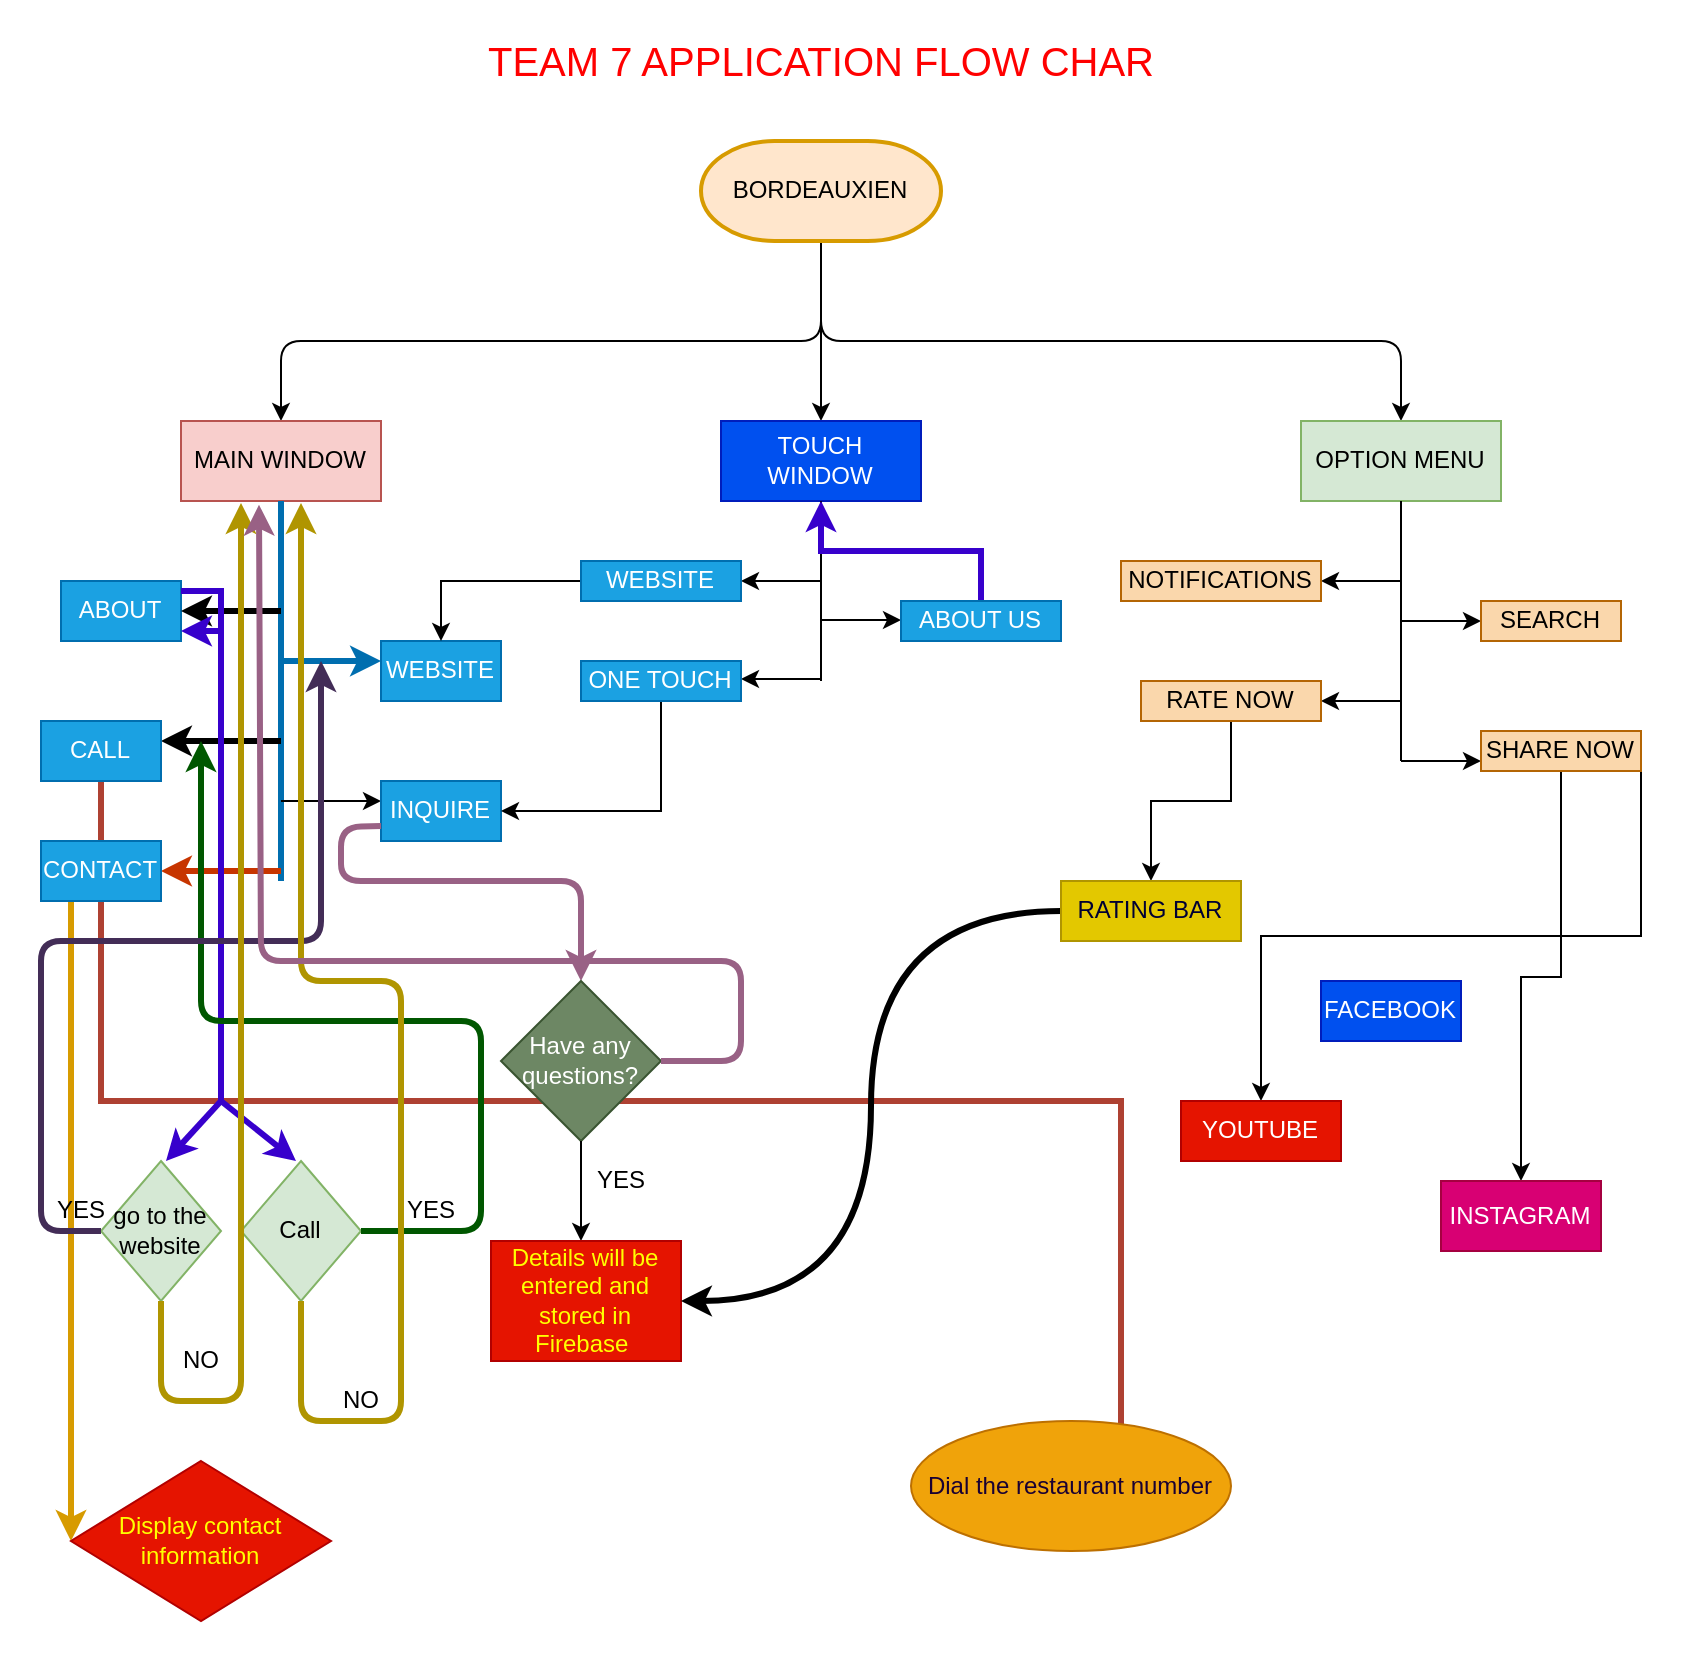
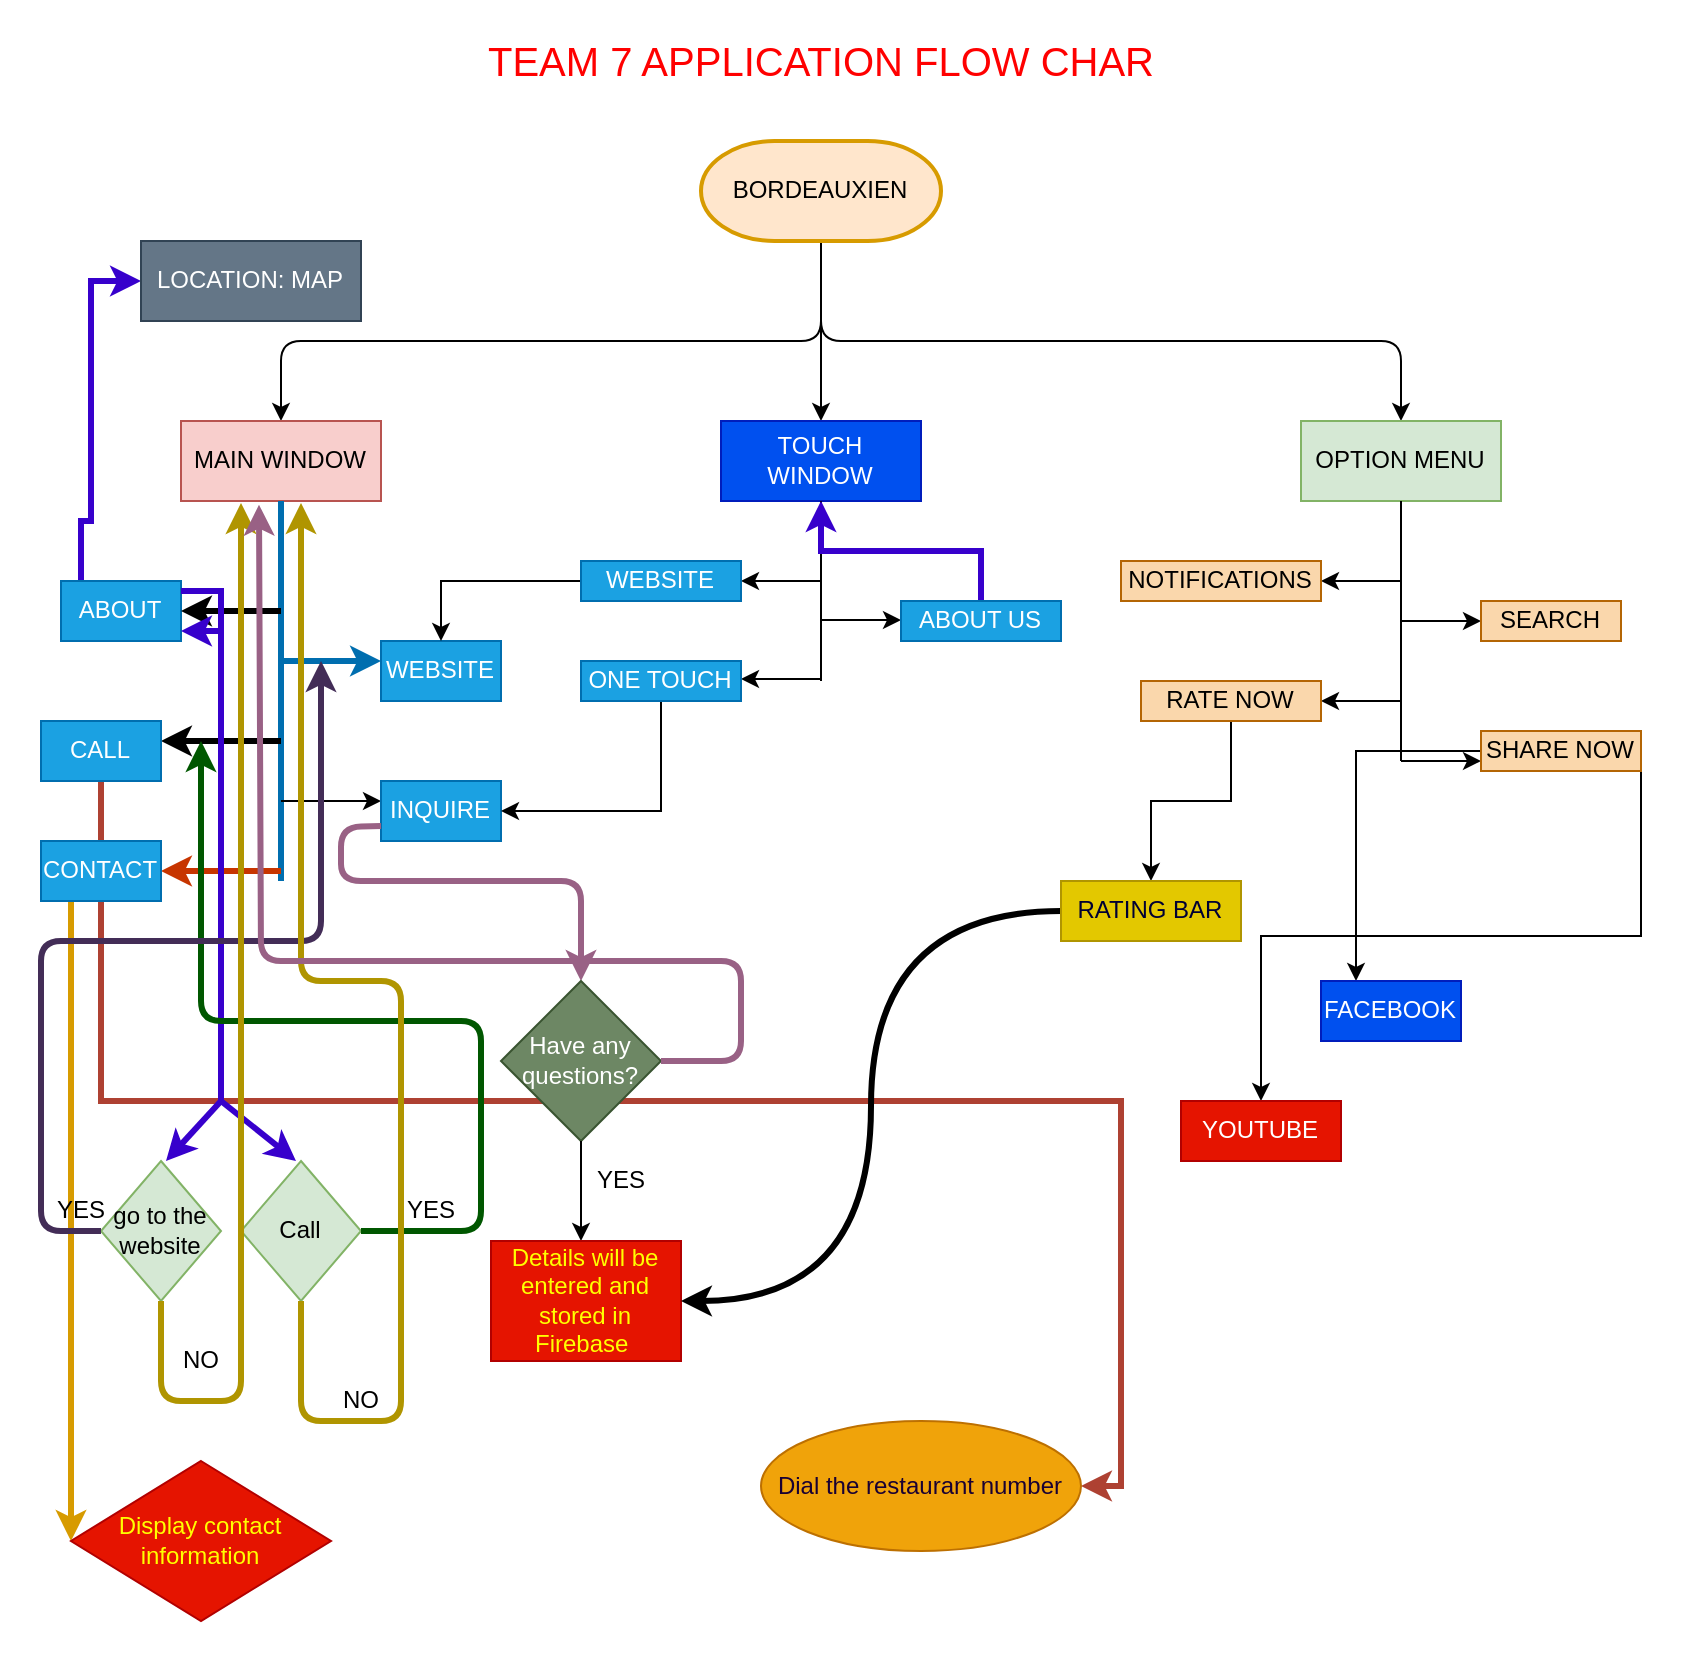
node "LOCATION: MAP": added
edge "ABOUT" -> "LOCATION: MAP": added
edge "SHARE NOW" -> "FACEBOOK": added
edge "SHARE NOW" -> "INSTAGRAM": removed
node "INSTAGRAM": removed
node "Dial the restaurant number": moved (1071, 1486) -> (921, 1486)
